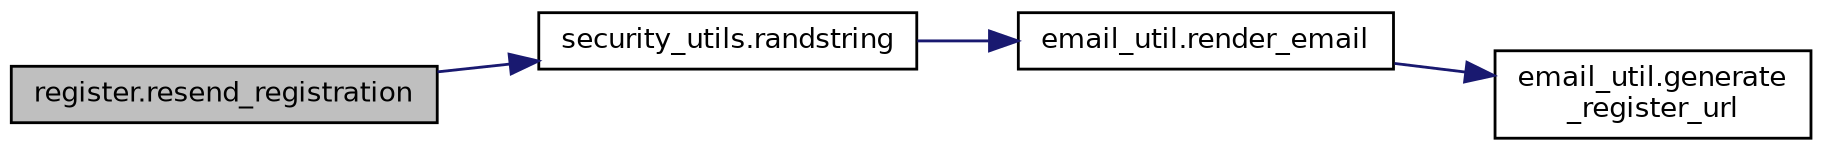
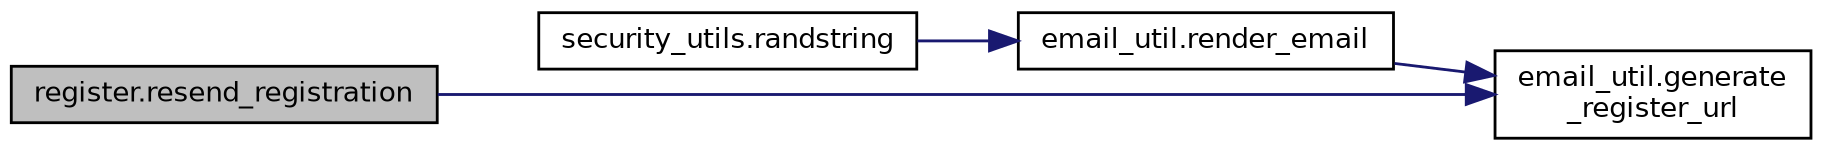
edge "register.resend_registration" -> "security_utils.randstring": now "register.resend_registration" -> "email_util.generate _register_url"
